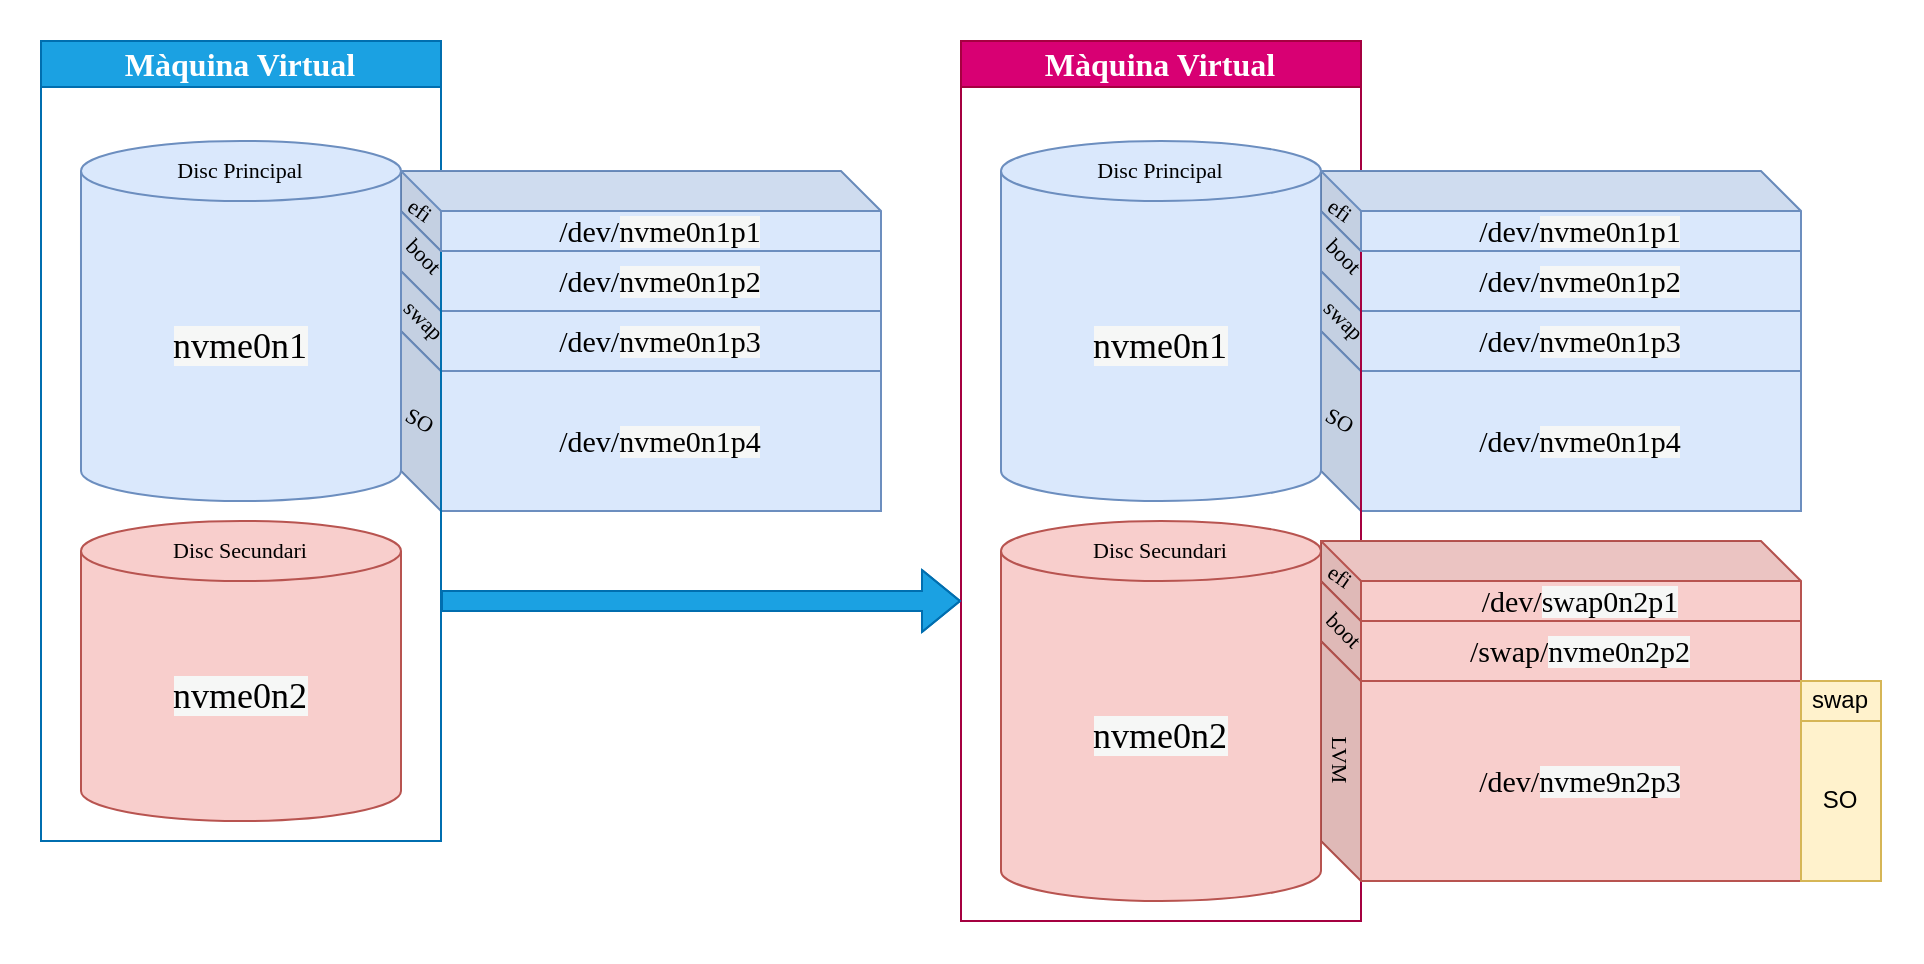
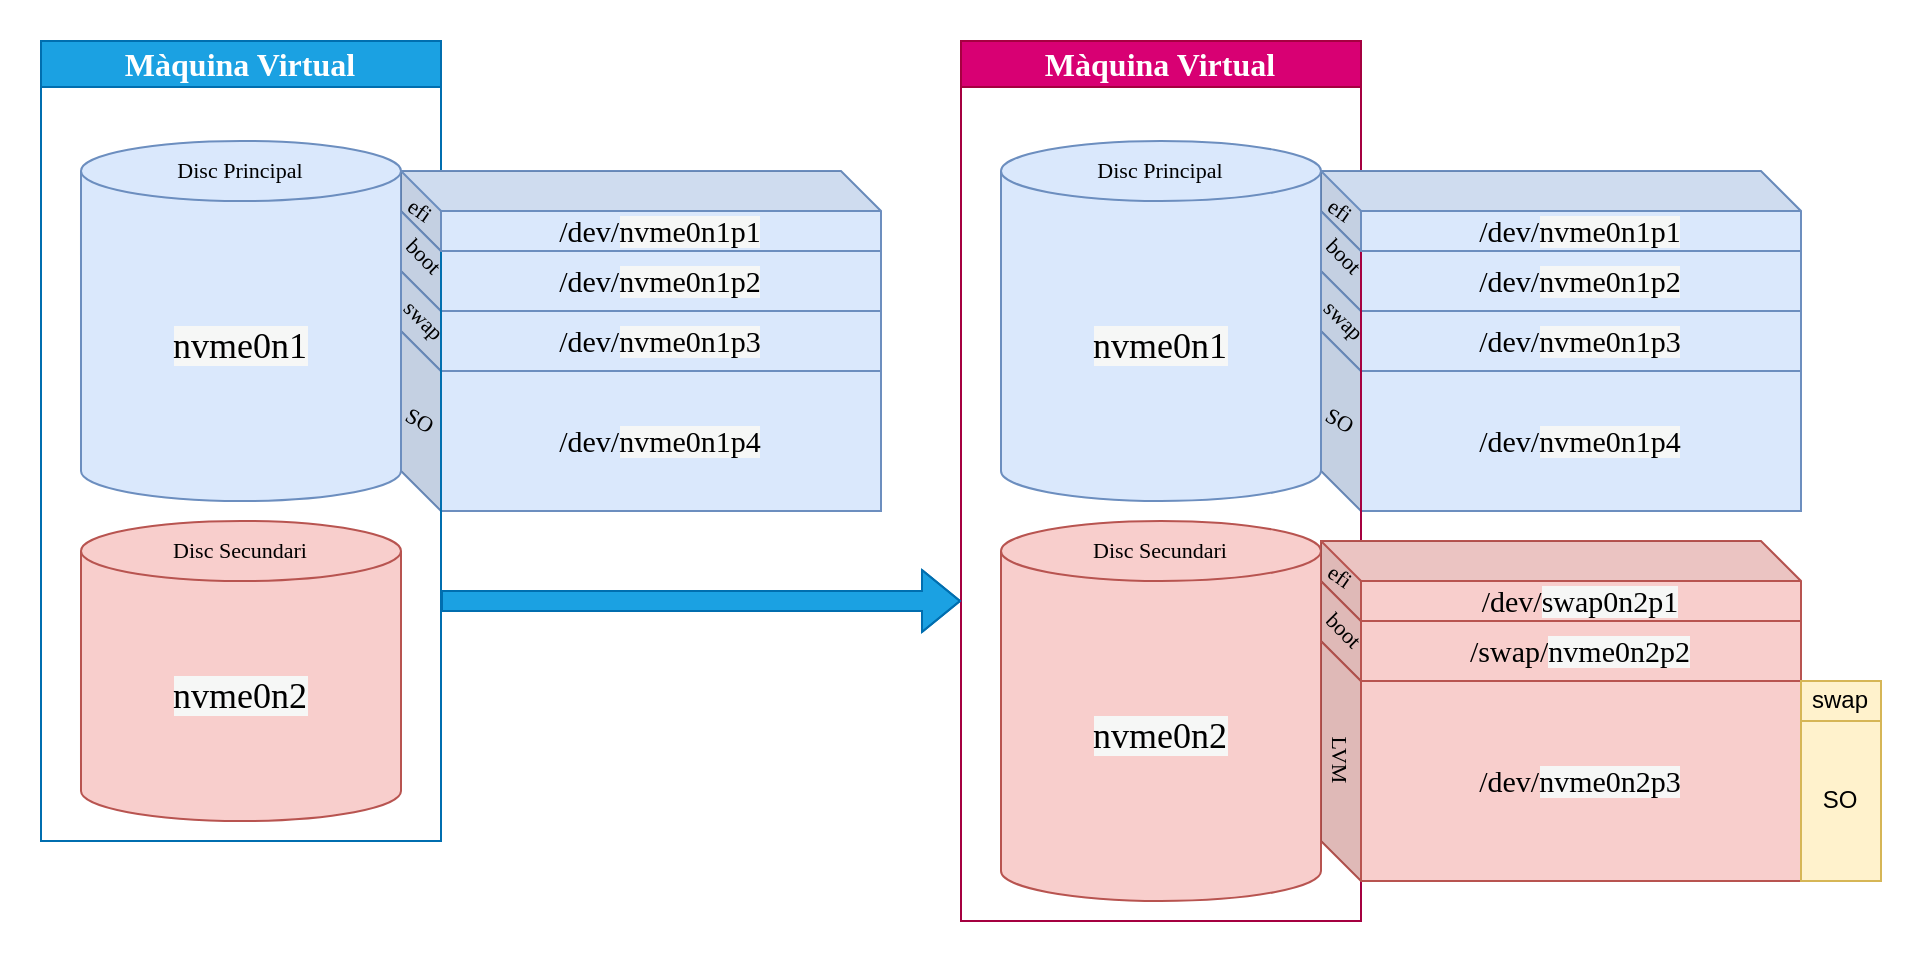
node "/dev/nvme9n2p3": label "/dev/nvme9n2p3" -> "/dev/nvme0n2p3"
